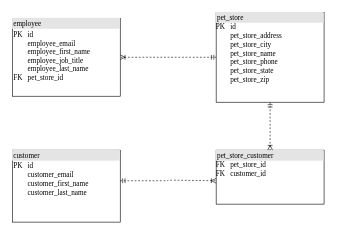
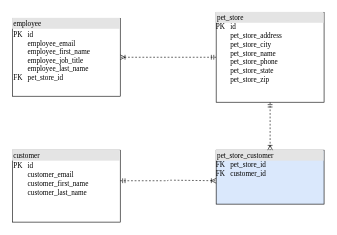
node "pet_store_customer FK pet_store_id FK customer_id": fillcolor #ffffff -> #dae8fc
